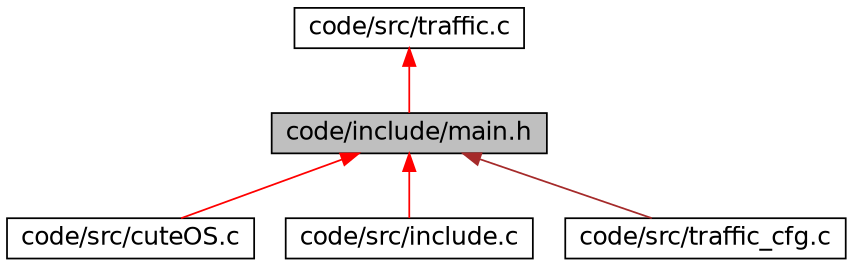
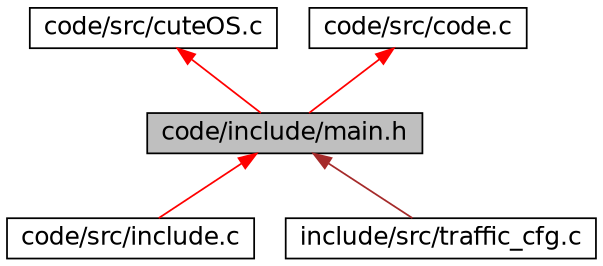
node "code/src/traffic.c": label "code/src/traffic.c" -> "code/src/code.c"
edge "code/src/cuteOS.c" -> "code/include/main.h": reversed
node "code/src/traffic_cfg.c": label "code/src/traffic_cfg.c" -> "include/src/traffic_cfg.c"
